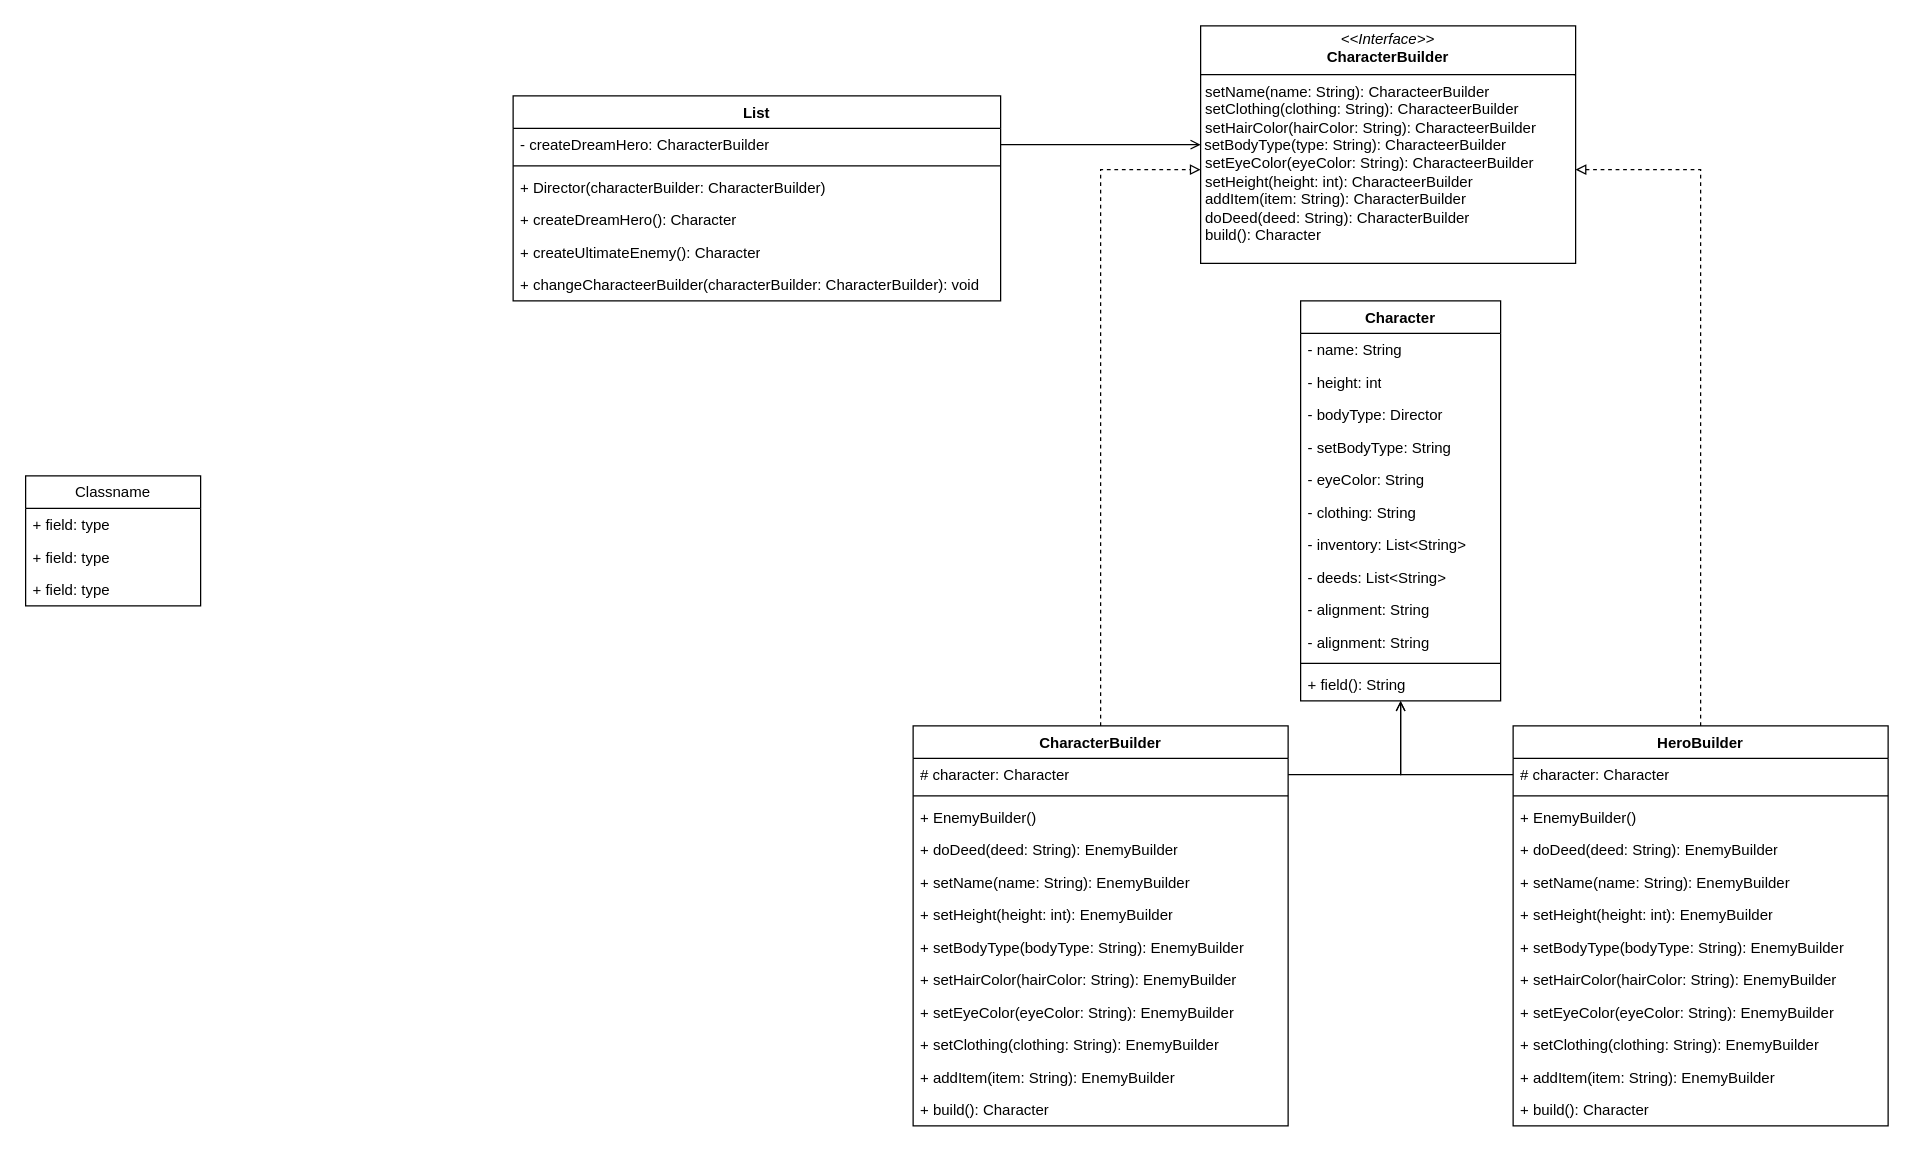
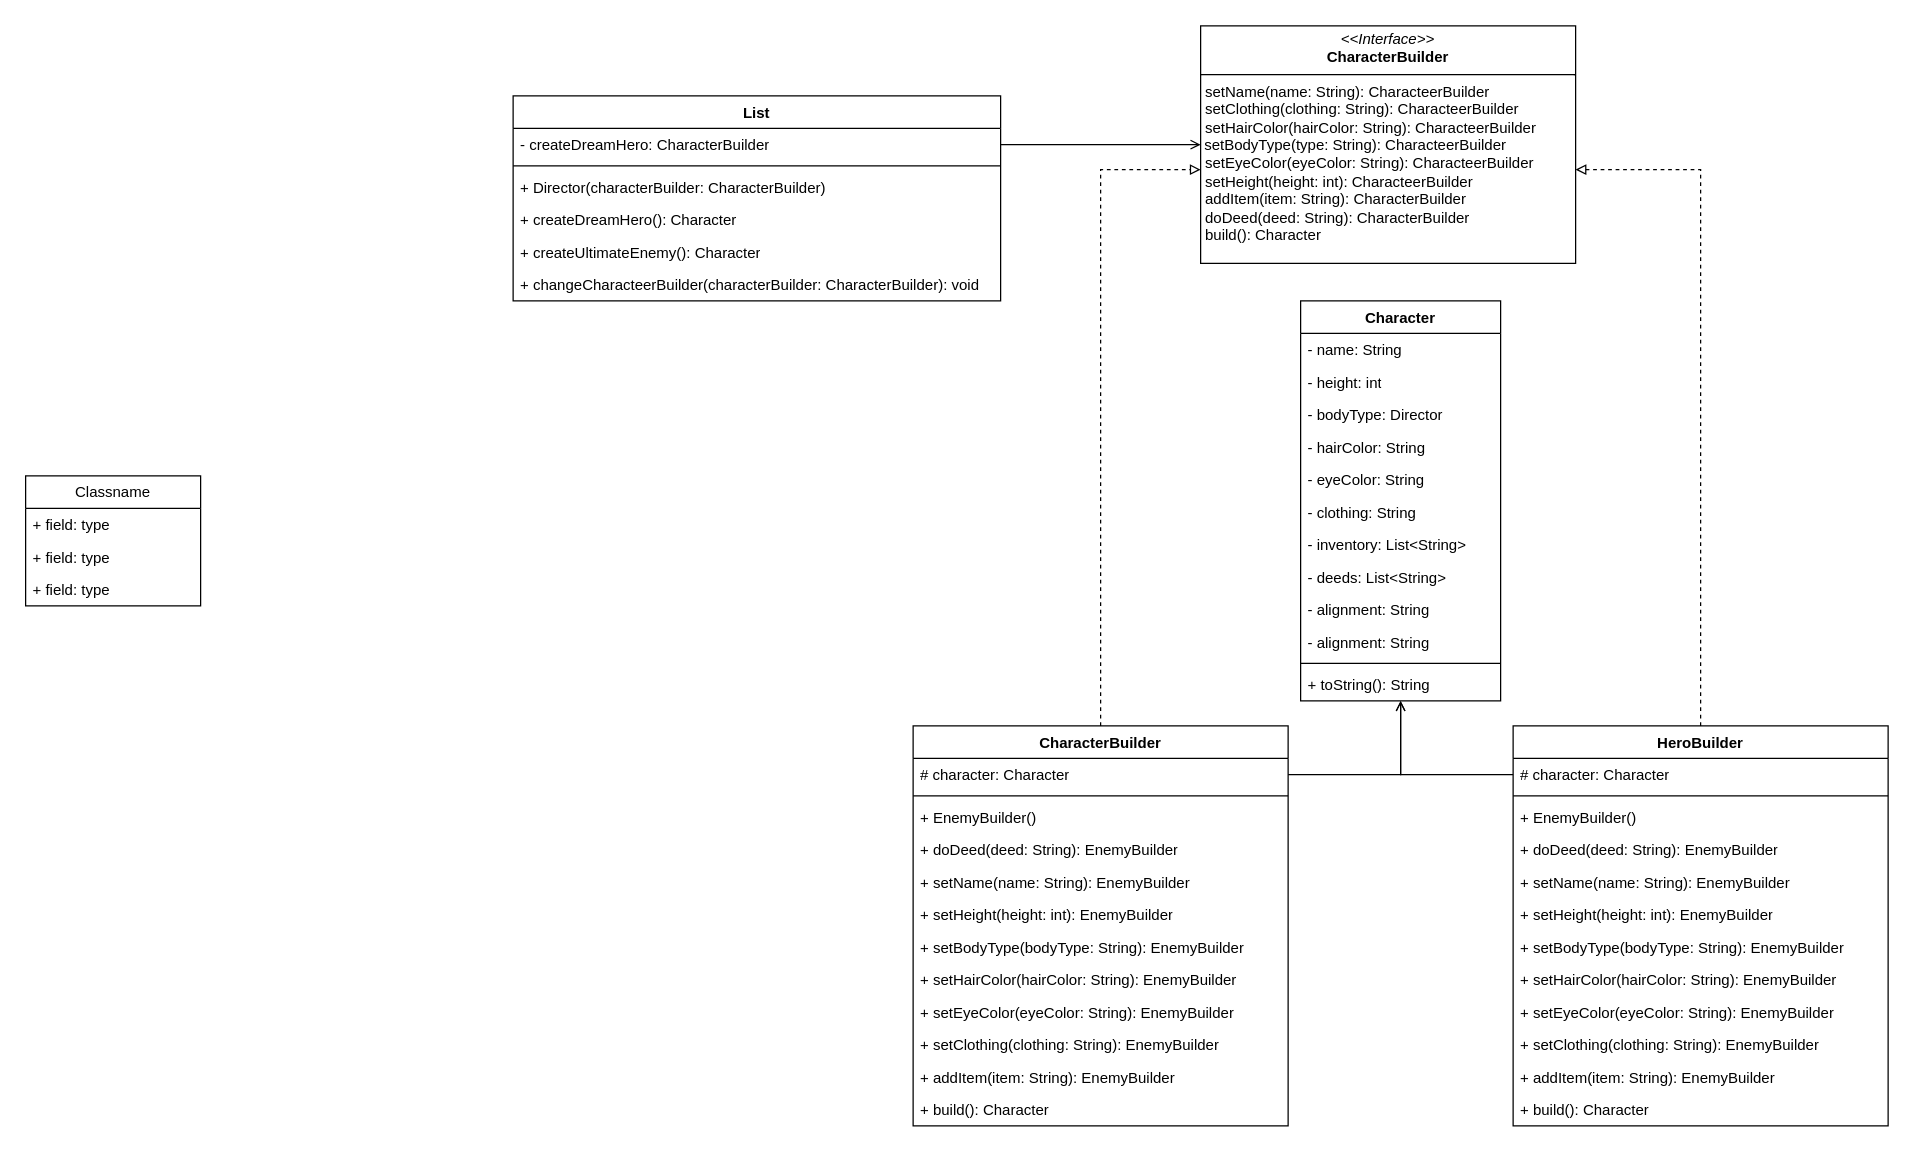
node "- setBodyType: String": label "- setBodyType: String" -> "- hairColor: String"
node "+ field(): String": label "+ field(): String" -> "+ toString(): String"
